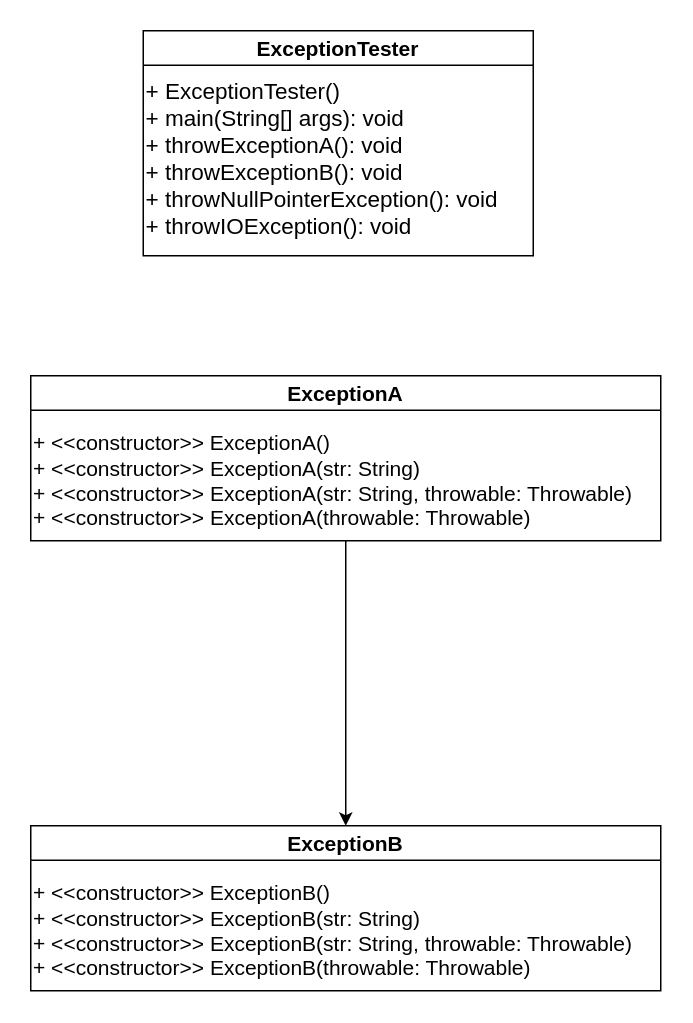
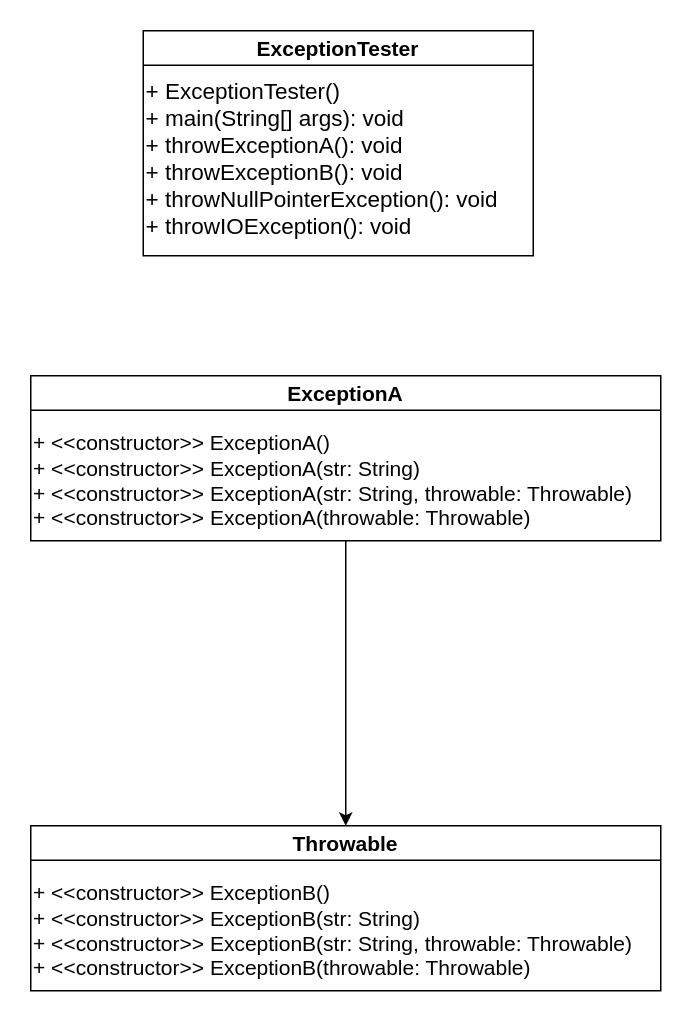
node "ExceptionB": label "ExceptionB" -> "Throwable"
